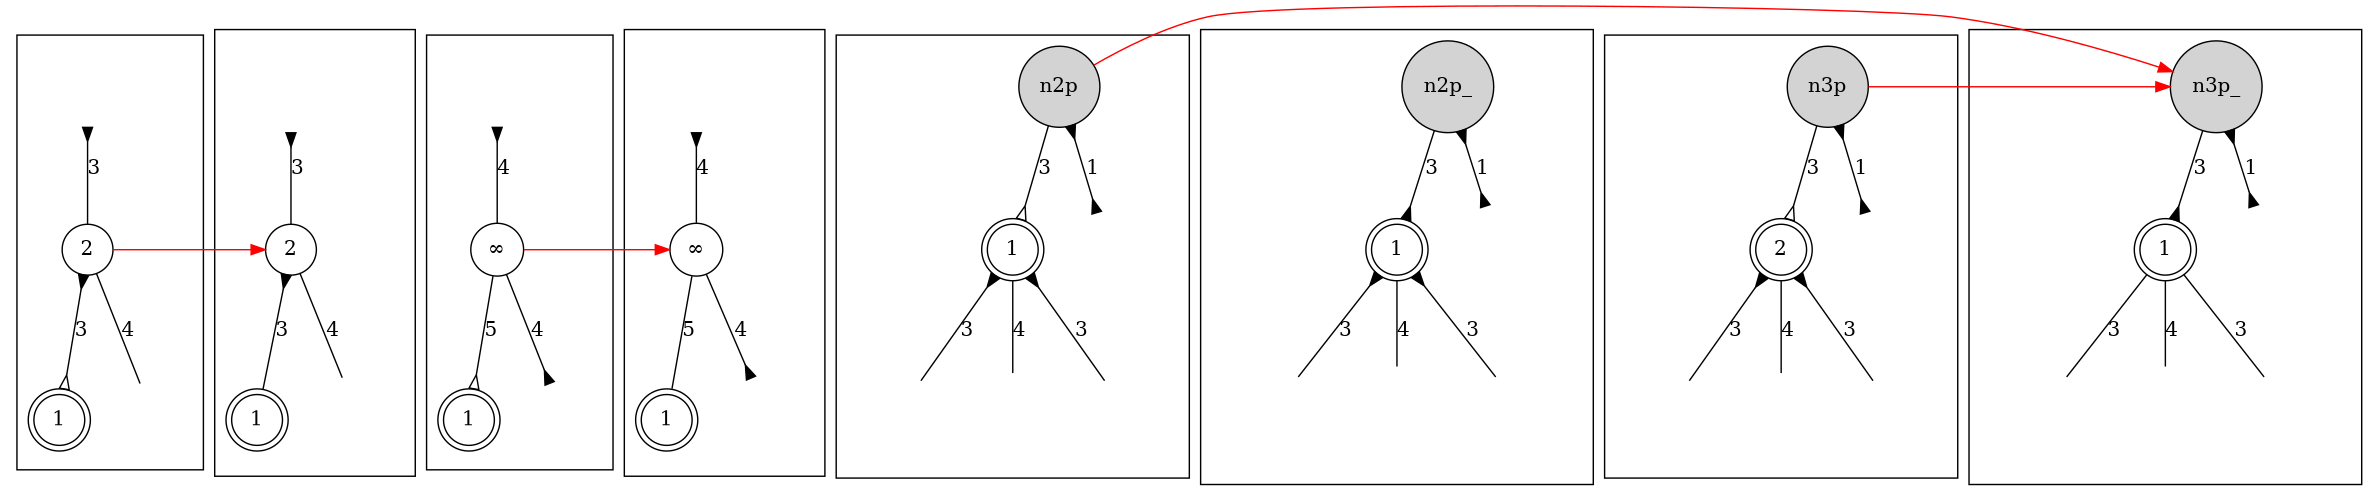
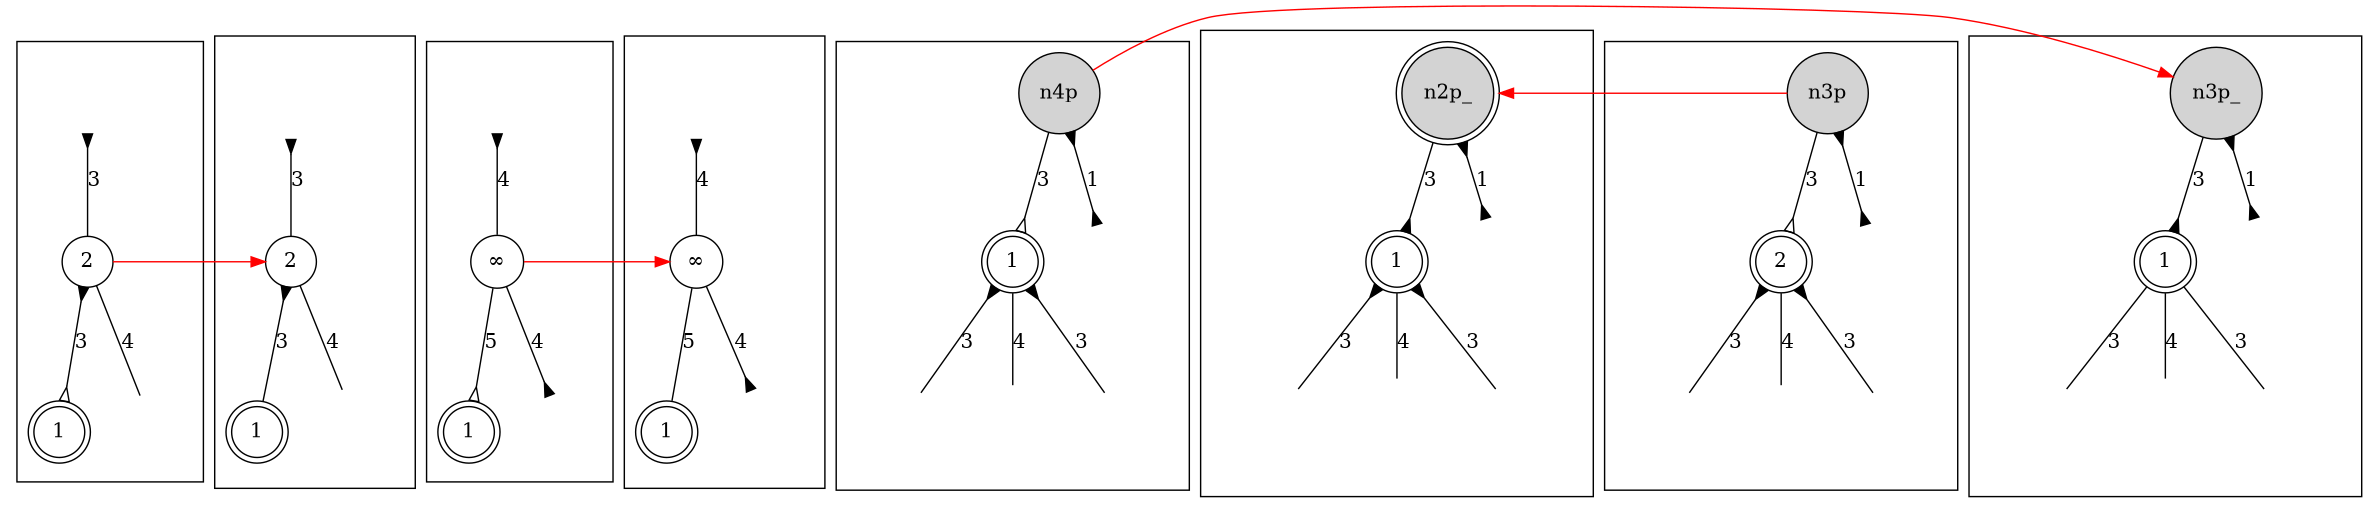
node "n2p": label "n2p" -> "n4p"
node "n2p_": shape circle -> doublecircle
edge "n3p" -- "n3p_": now "n3p" -- "n2p_"
